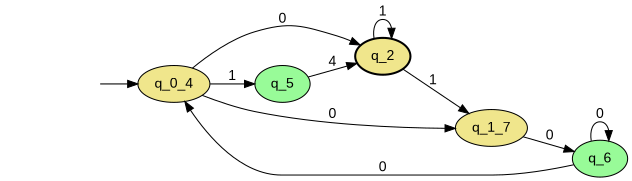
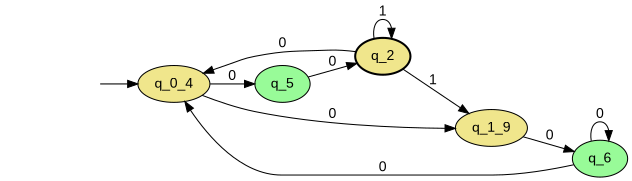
edge "q_0_4" -> "q_2": reversed
edge "q_5" -> "q_2": label "4" -> "0"
edge "q_0_4" -> "q_5": label "1" -> "0"
node "q_1_7": label "q_1_7" -> "q_1_9"
